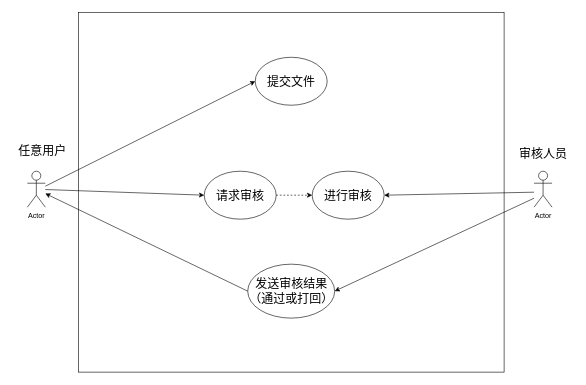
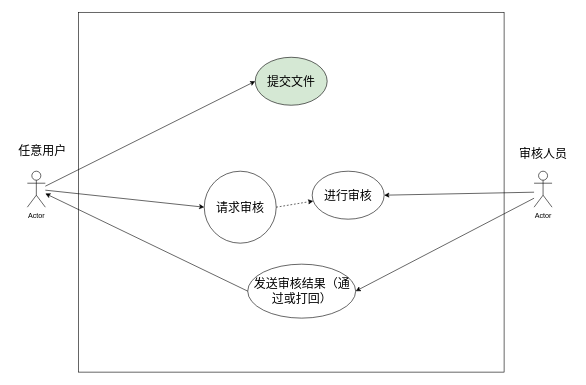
node "提交文件": fillcolor #ffffff -> #d5e8d4
node "请求审核": size 72x48 -> 72x72
node "发送审核结果（通过或打回）": size 87x54 -> 108x54
